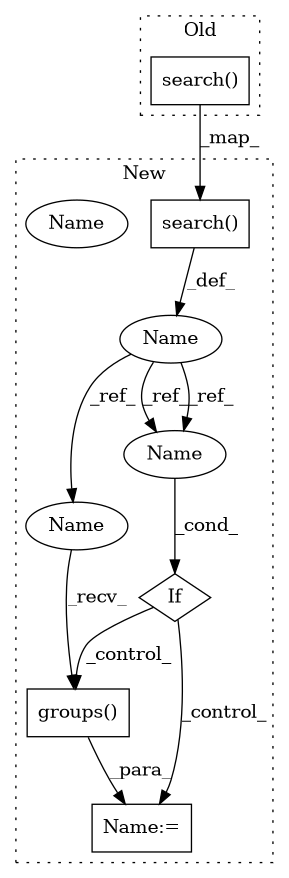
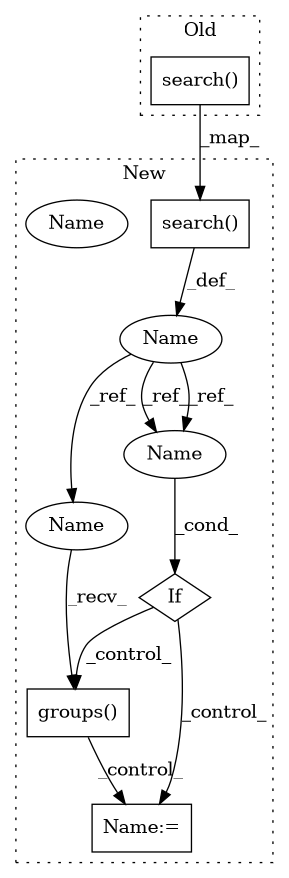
edge "groups()" -> "Name:=": label "_para_" -> "_control_"
